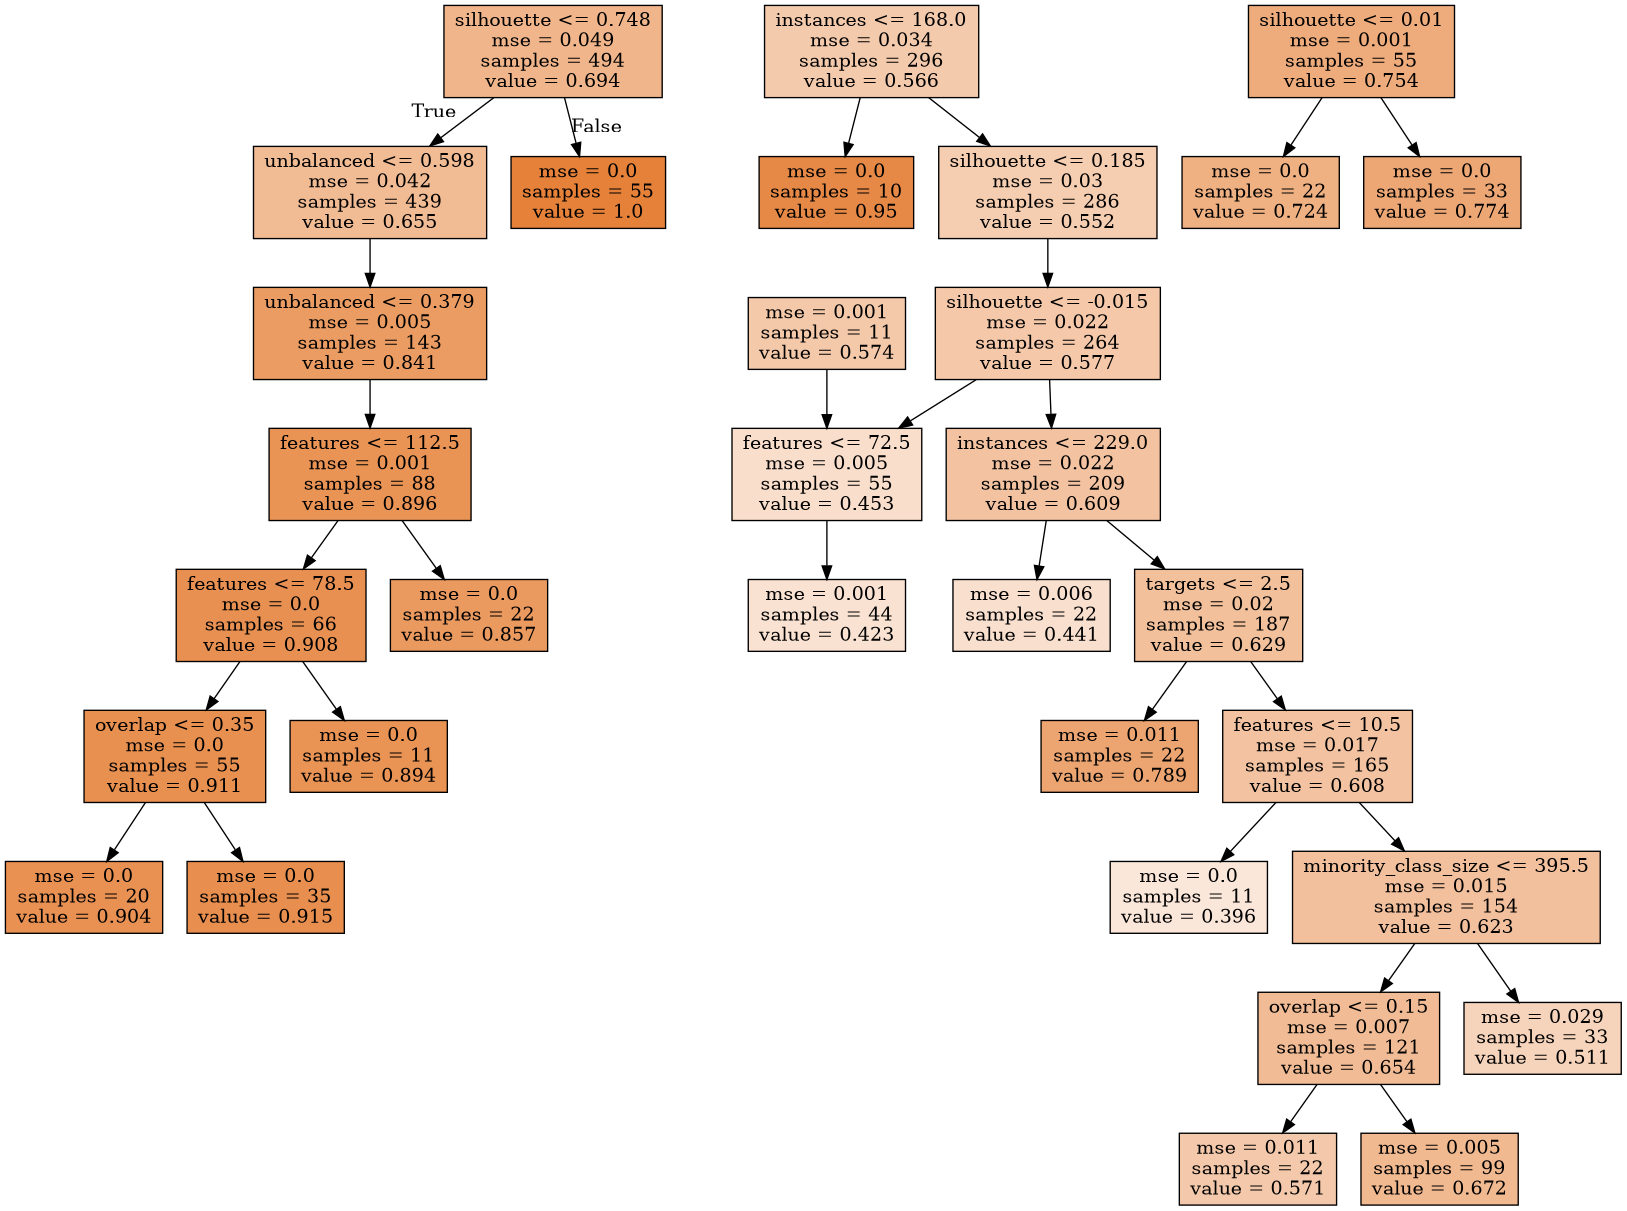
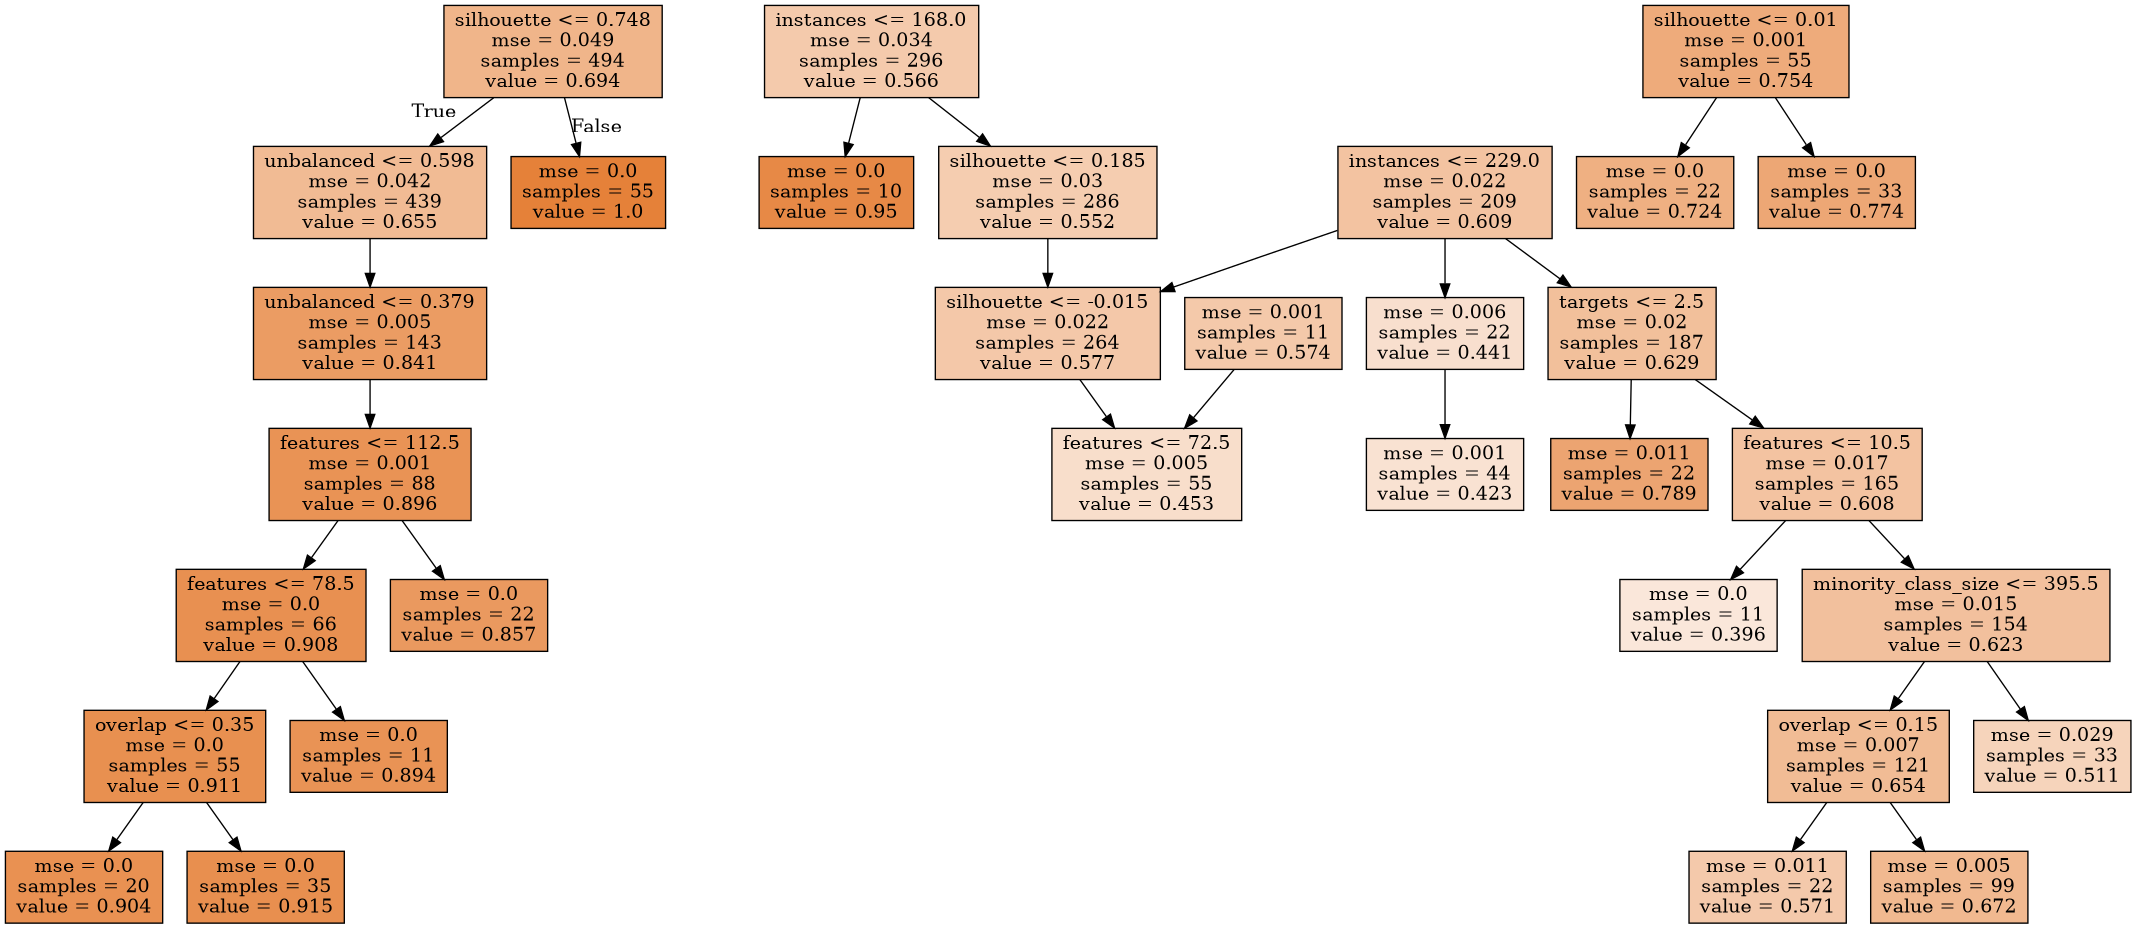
edge "silhouette <= -0.015 mse = 0.022 samples = 264 value = 0.577" -> "instances <= 229.0 mse = 0.022 samples = 209 value = 0.609": reversed
edge "features <= 72.5 mse = 0.005 samples = 55 value = 0.453" -> "mse = 0.001 samples = 44 value = 0.423": now "mse = 0.006 samples = 22 value = 0.441" -> "mse = 0.001 samples = 44 value = 0.423"
